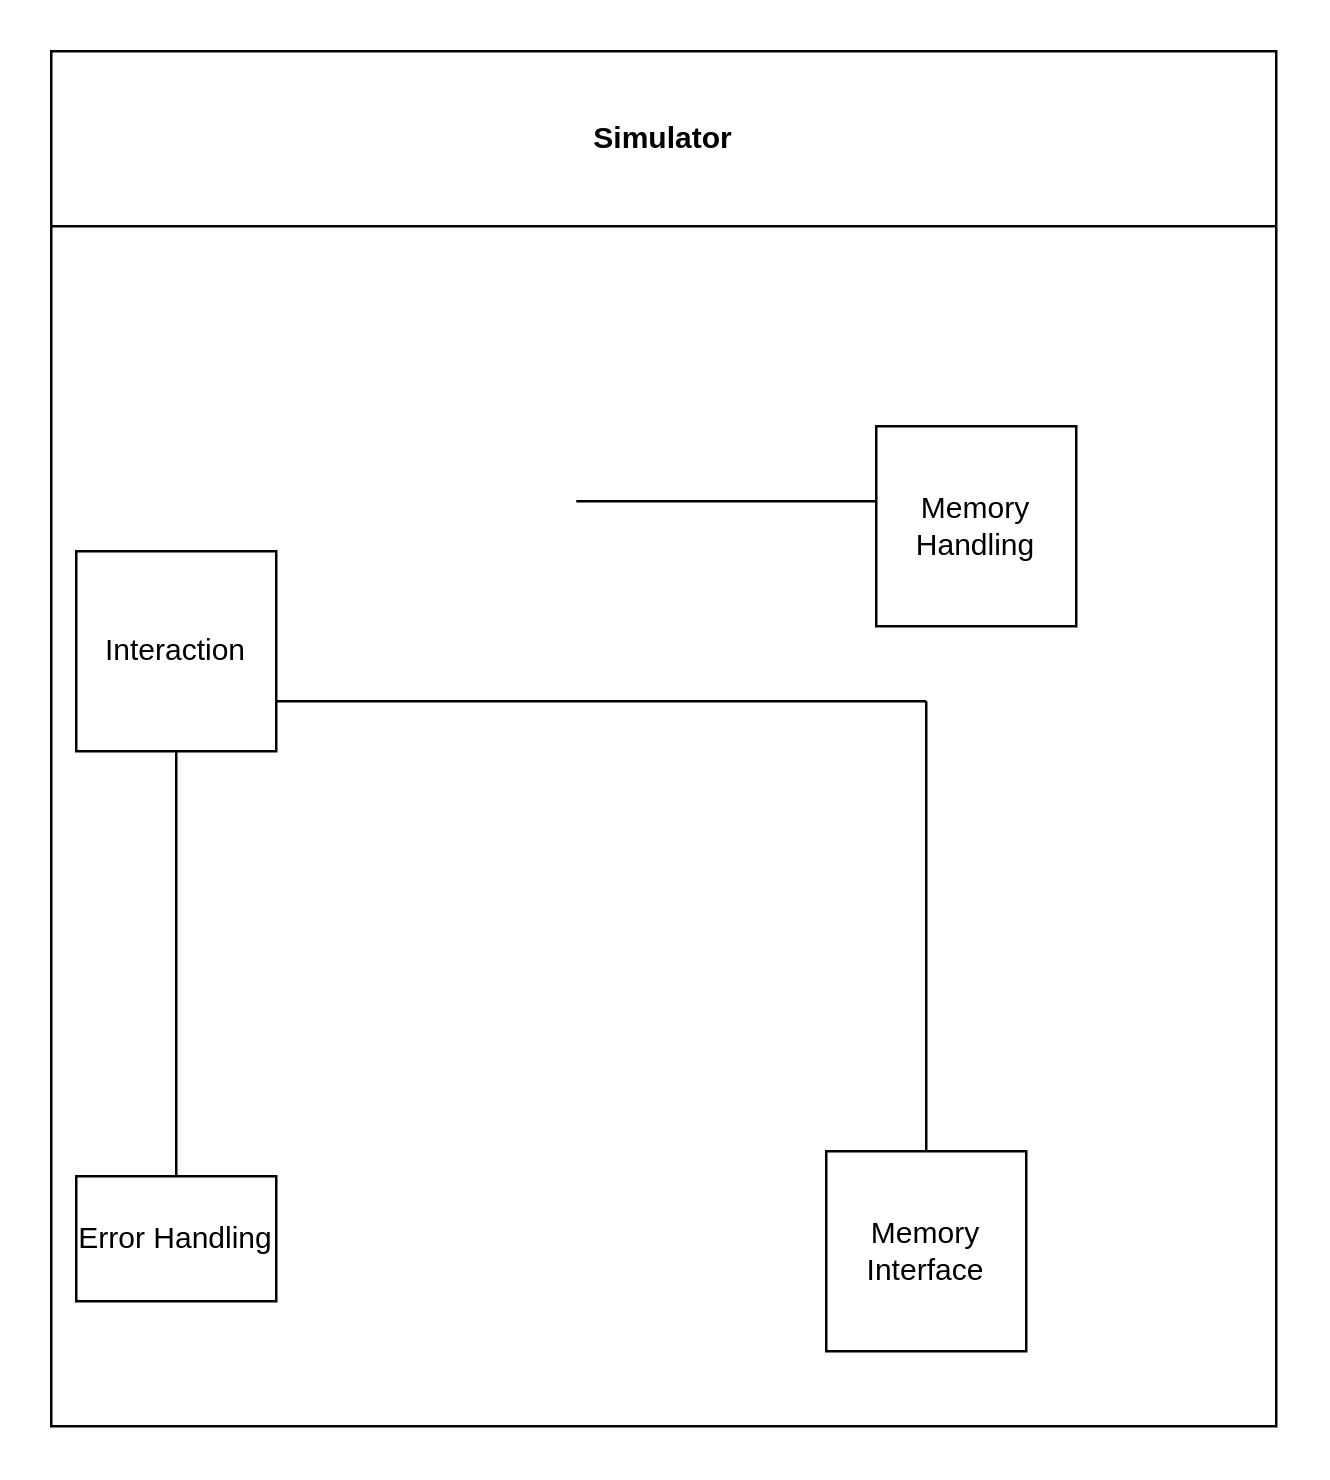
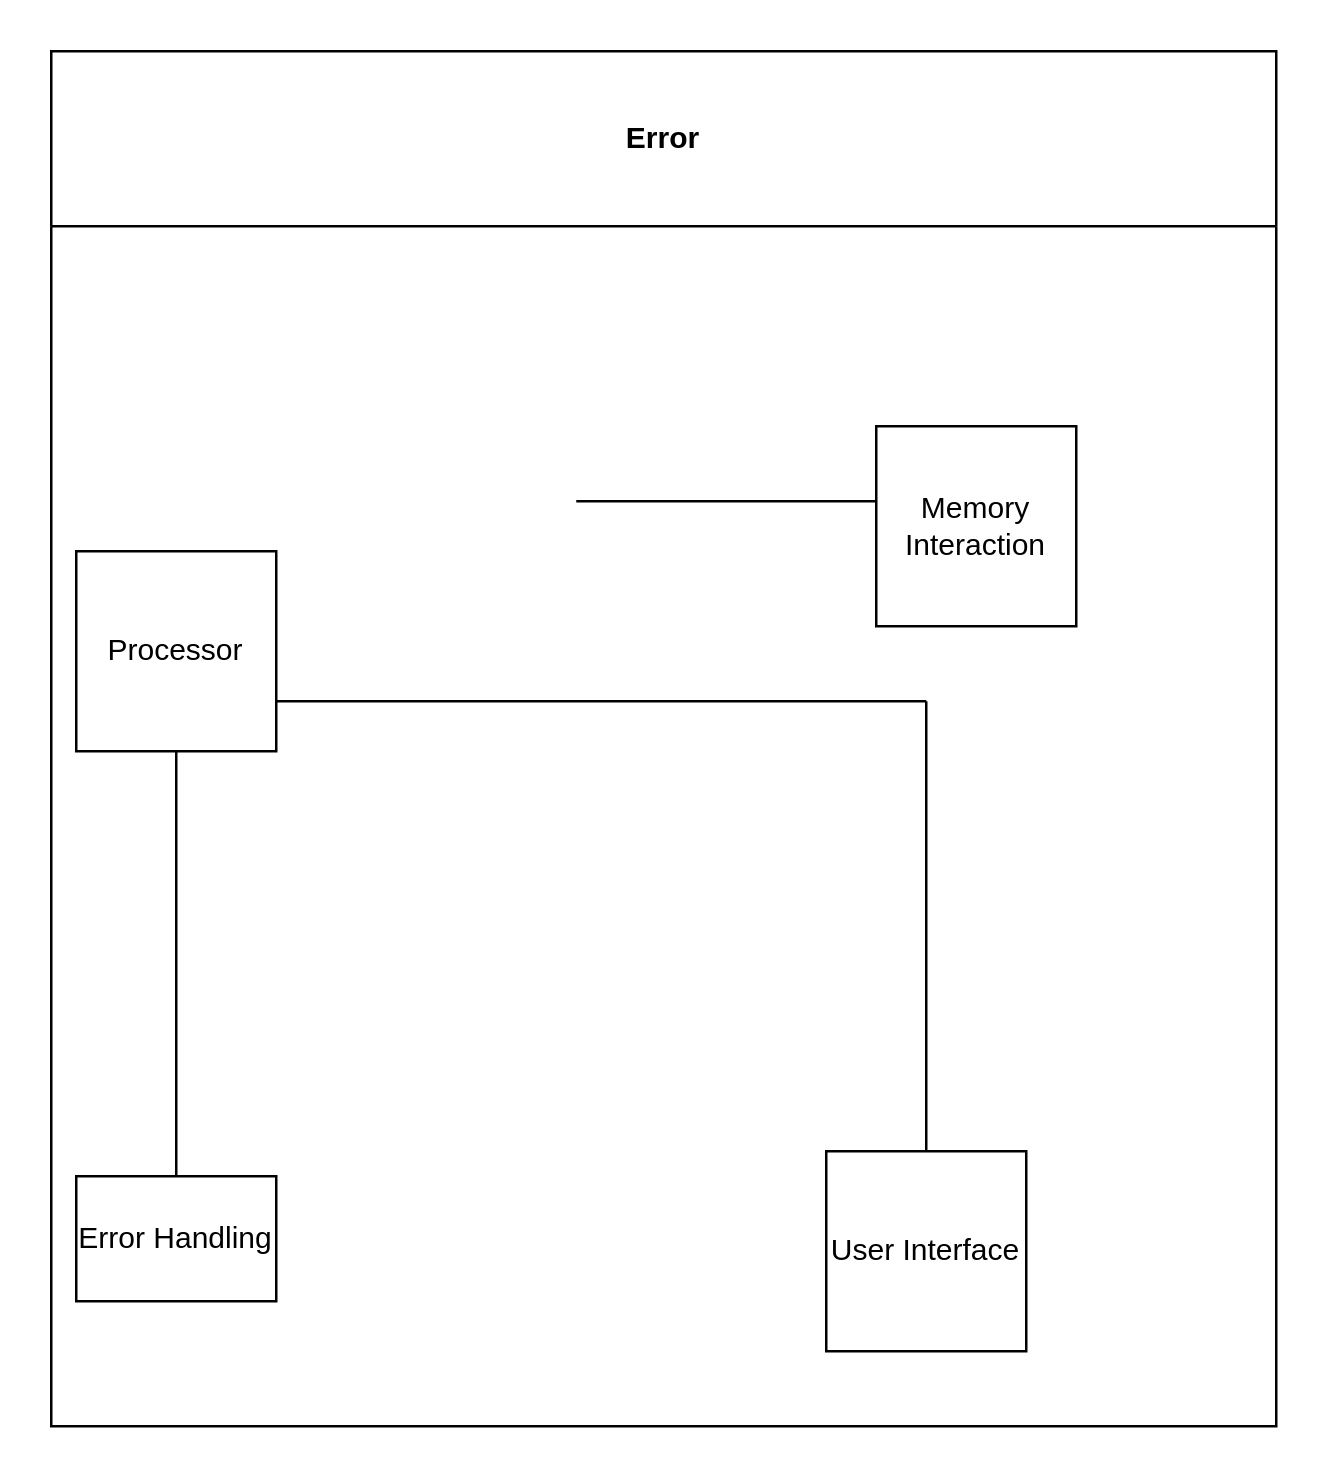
node "Simulator": label "Simulator" -> "Error"
node "Memory Handling": label "Memory Handling" -> "Memory Interaction"
node "Interaction": label "Interaction" -> "Processor"
node "Memory Interface": label "Memory Interface" -> "User Interface"
